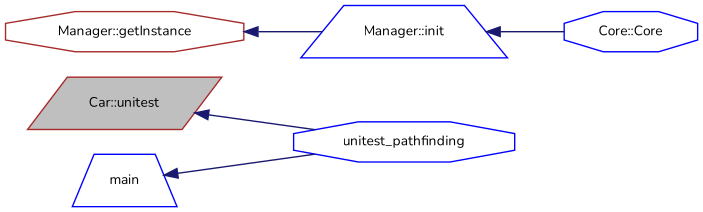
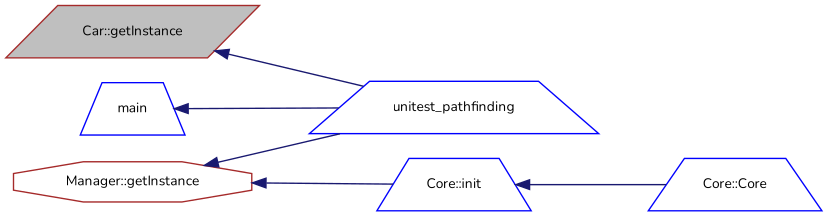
node "Manager::init": label "Manager::init" -> "Core::init"
node "Core::Core": shape octagon -> trapezium
node "Car::unitest": label "Car::unitest" -> "Car::getInstance"
node "unitest_pathfinding": shape octagon -> trapezium
edge "unitest_pathfinding" -> "Manager::getInstance": added
